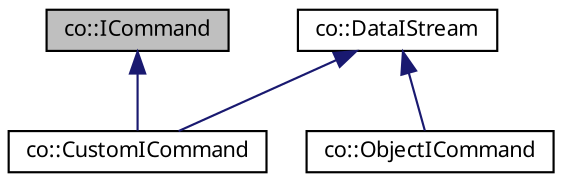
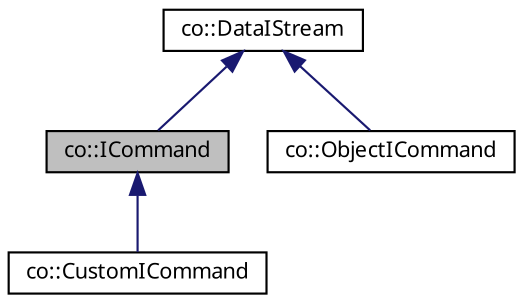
edge "co::CustomICommand" -> "co::DataIStream": now "co::ICommand" -> "co::DataIStream"
